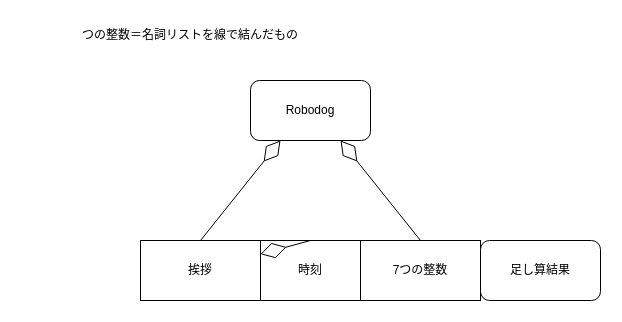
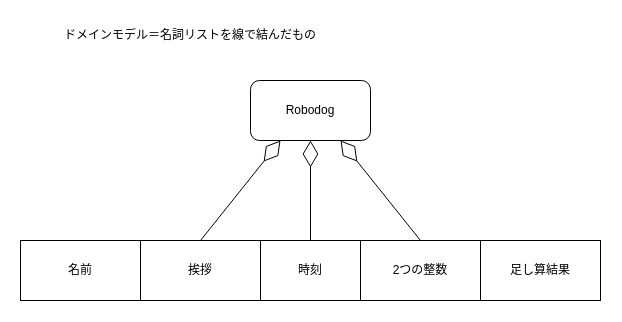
node "つの整数＝名詞リストを線で結んだもの": label "つの整数＝名詞リストを線で結んだもの" -> "ドメインモデル＝名詞リストを線で結んだもの"
edge "時刻" -> "挨拶": now "時刻" -> "Robodog"
node "名前": added
node "7つの整数": label "7つの整数" -> "2つの整数"
node "足し算結果": shape rounded rectangle -> rectangle
